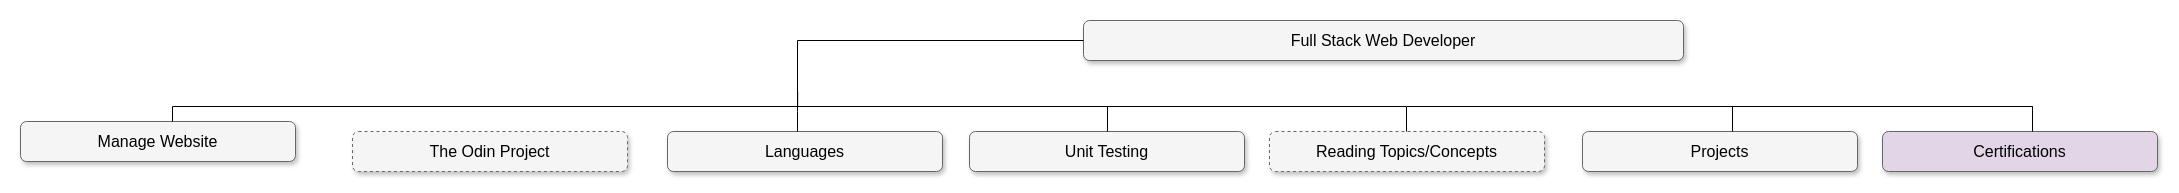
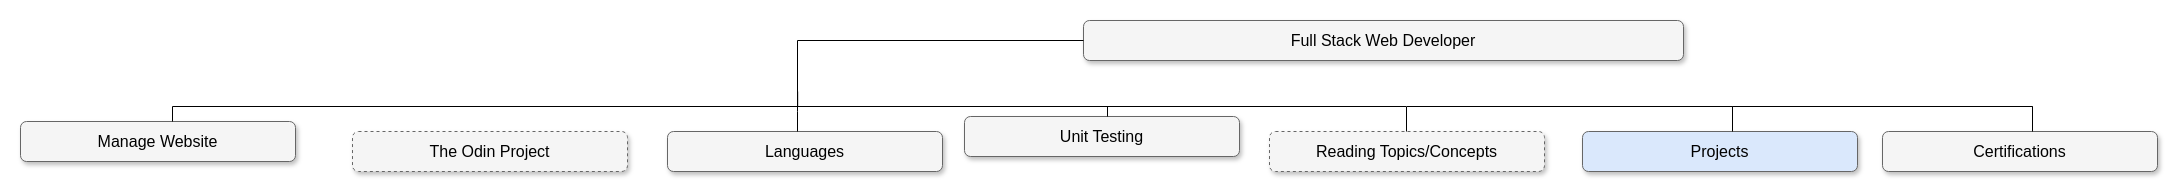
node "Unit Testing": moved (1107, 152) -> (1102, 137)
node "Projects": fillcolor #f5f5f5 -> #dae8fc
node "Certifications": fillcolor #e1d5e7 -> #f5f5f5
